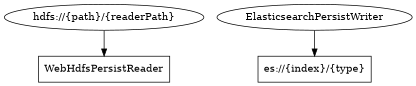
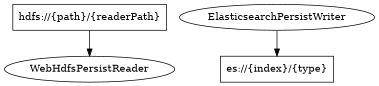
node "hdfs://{path}/{readerPath}": shape ellipse -> box
node "WebHdfsPersistReader": shape box -> ellipse
